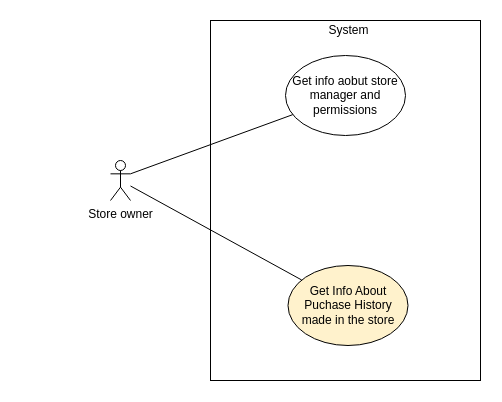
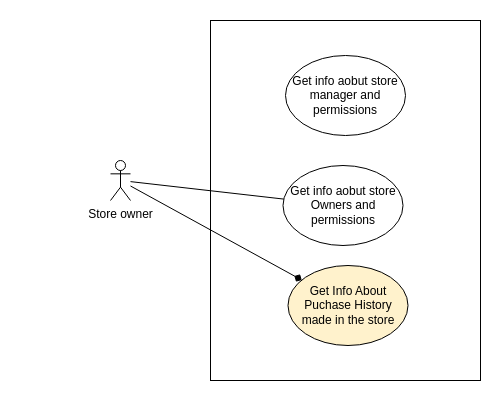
node "System": removed
edge "Get info aobut store manager and permissions" -- "Store owner": removed
edge "Store owner" -- "Get info aobut store Owners and permissions": added
node "Get info aobut store Owners and permissions": added
edge "Store owner" -- "Get Info About Puchase History made in the store": arrowhead none -> diamond
